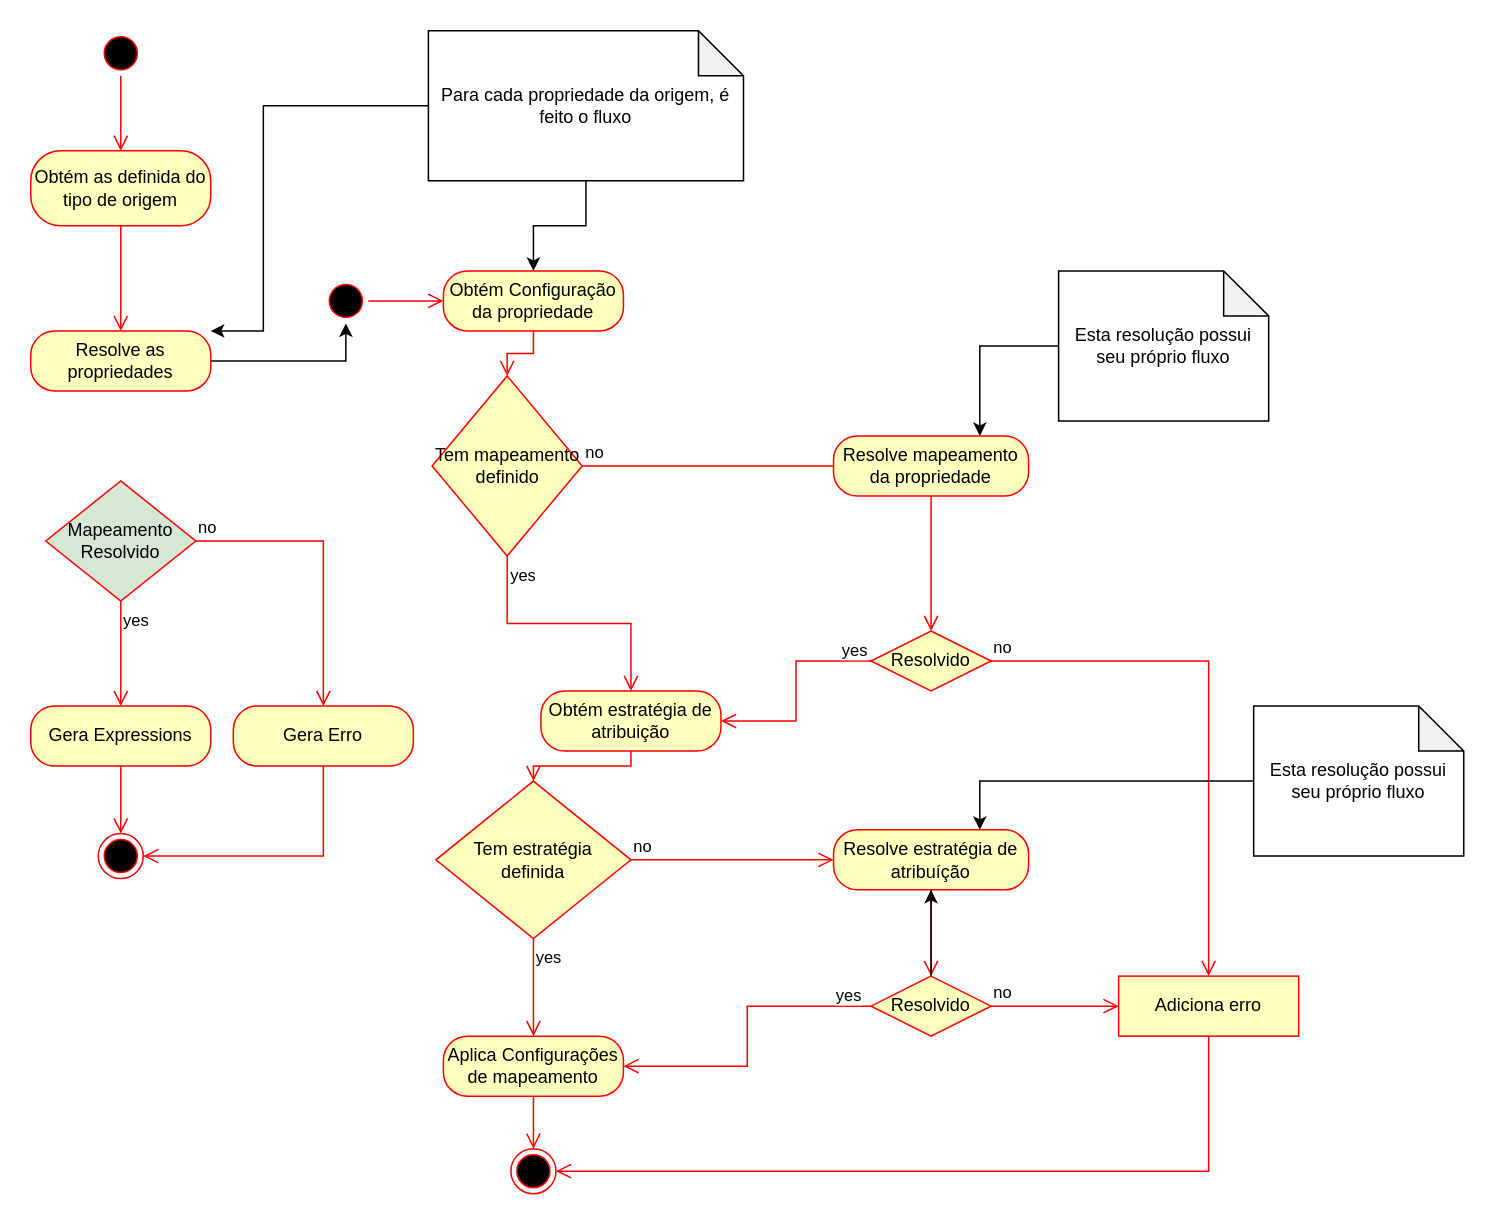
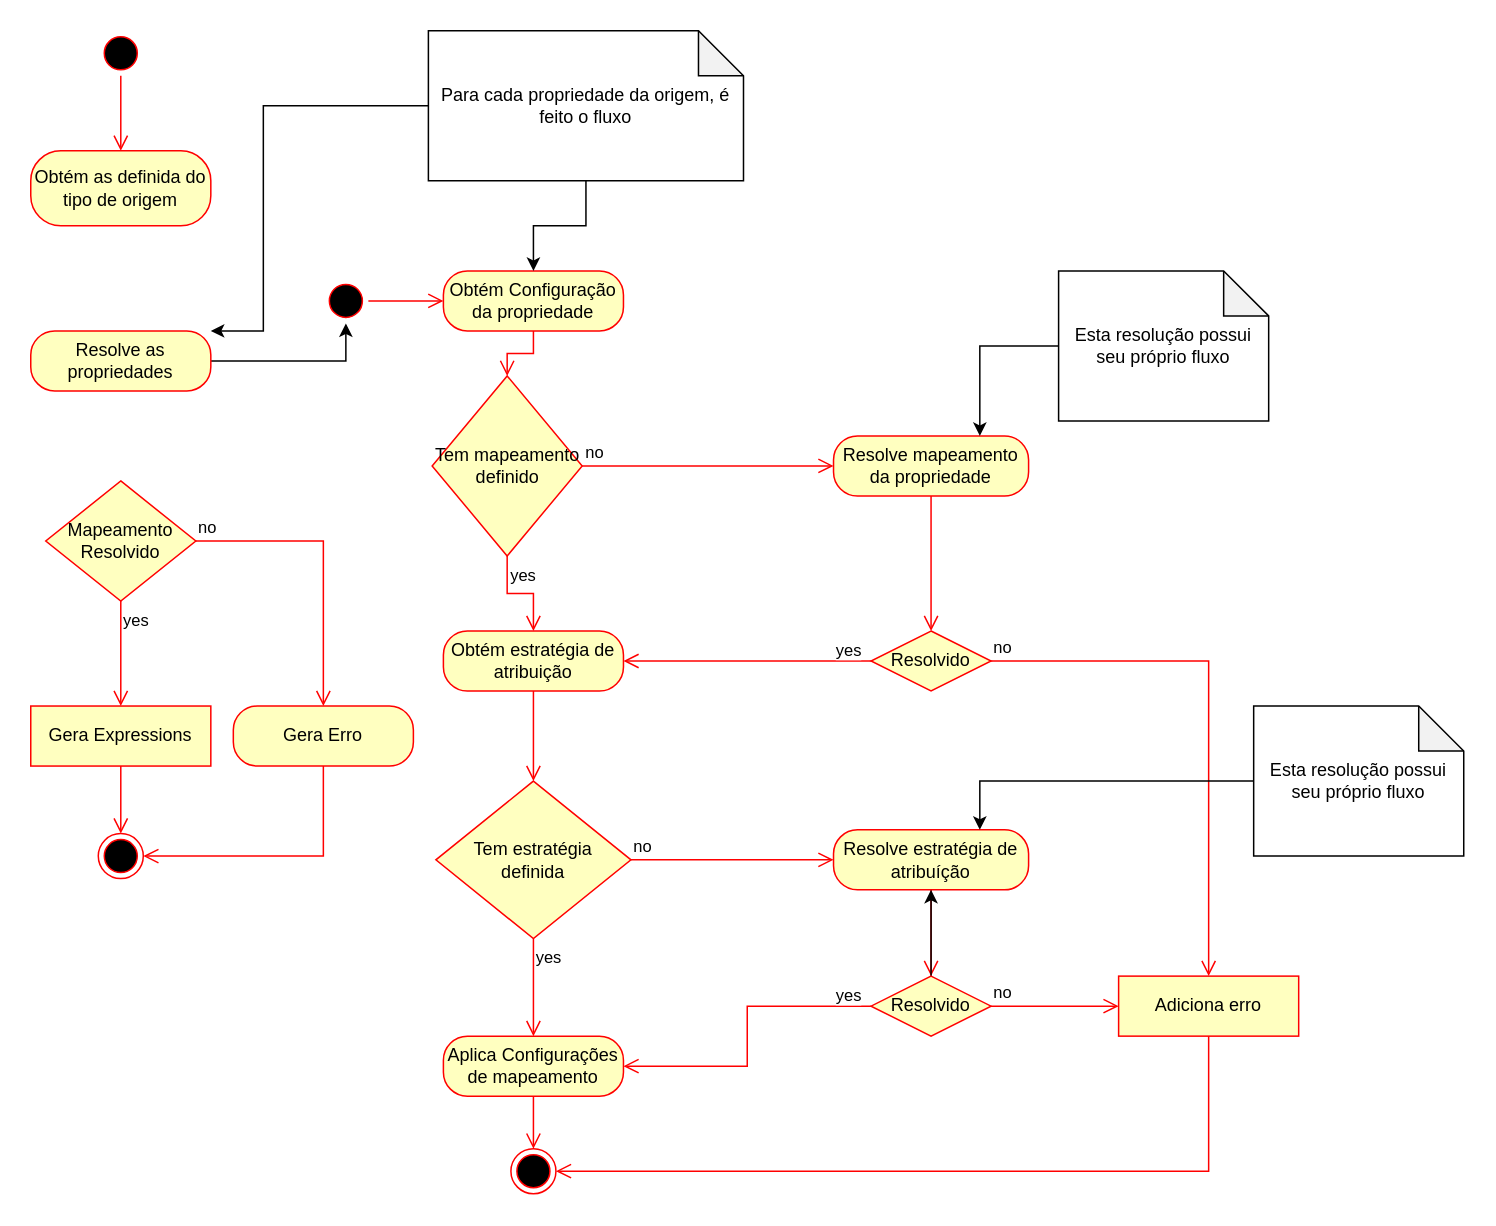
edge "Obtém as definida do tipo de origem" -> "Resolve as propriedades": removed
edge "Tem mapeamento definido" -- "Resolve mapeamento da propriedade": arrowhead none -> open
node "Mapeamento Resolvido": fillcolor #d5e8d4 -> #ffffc0
node "Obtém estratégia de atribuição": moved (631, 721) -> (533, 661)
node "Gera Expressions": shape rounded rectangle -> rectangle
